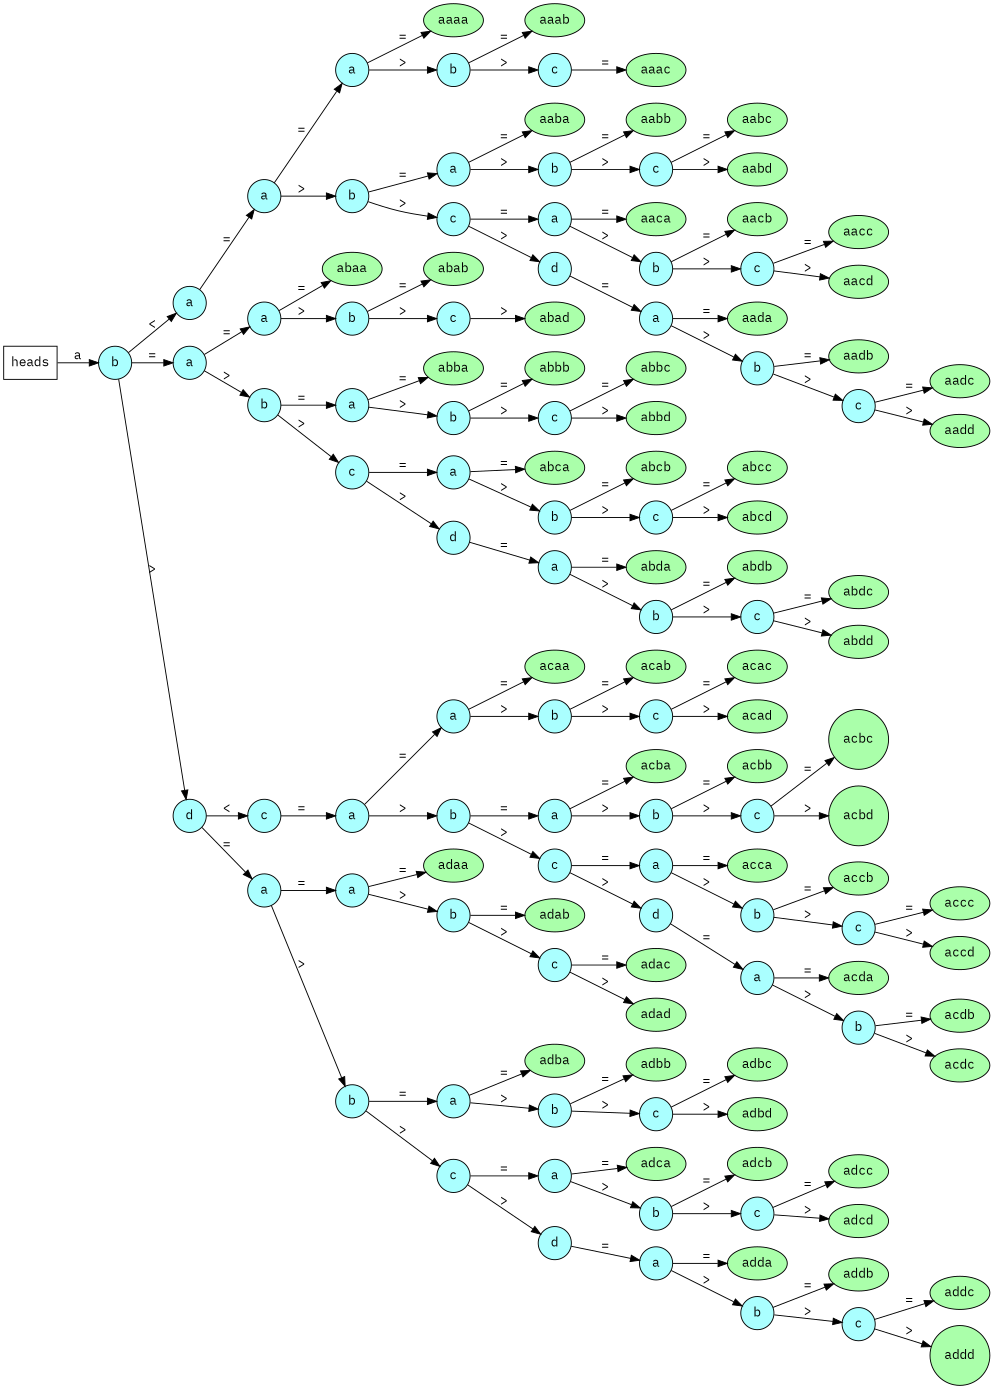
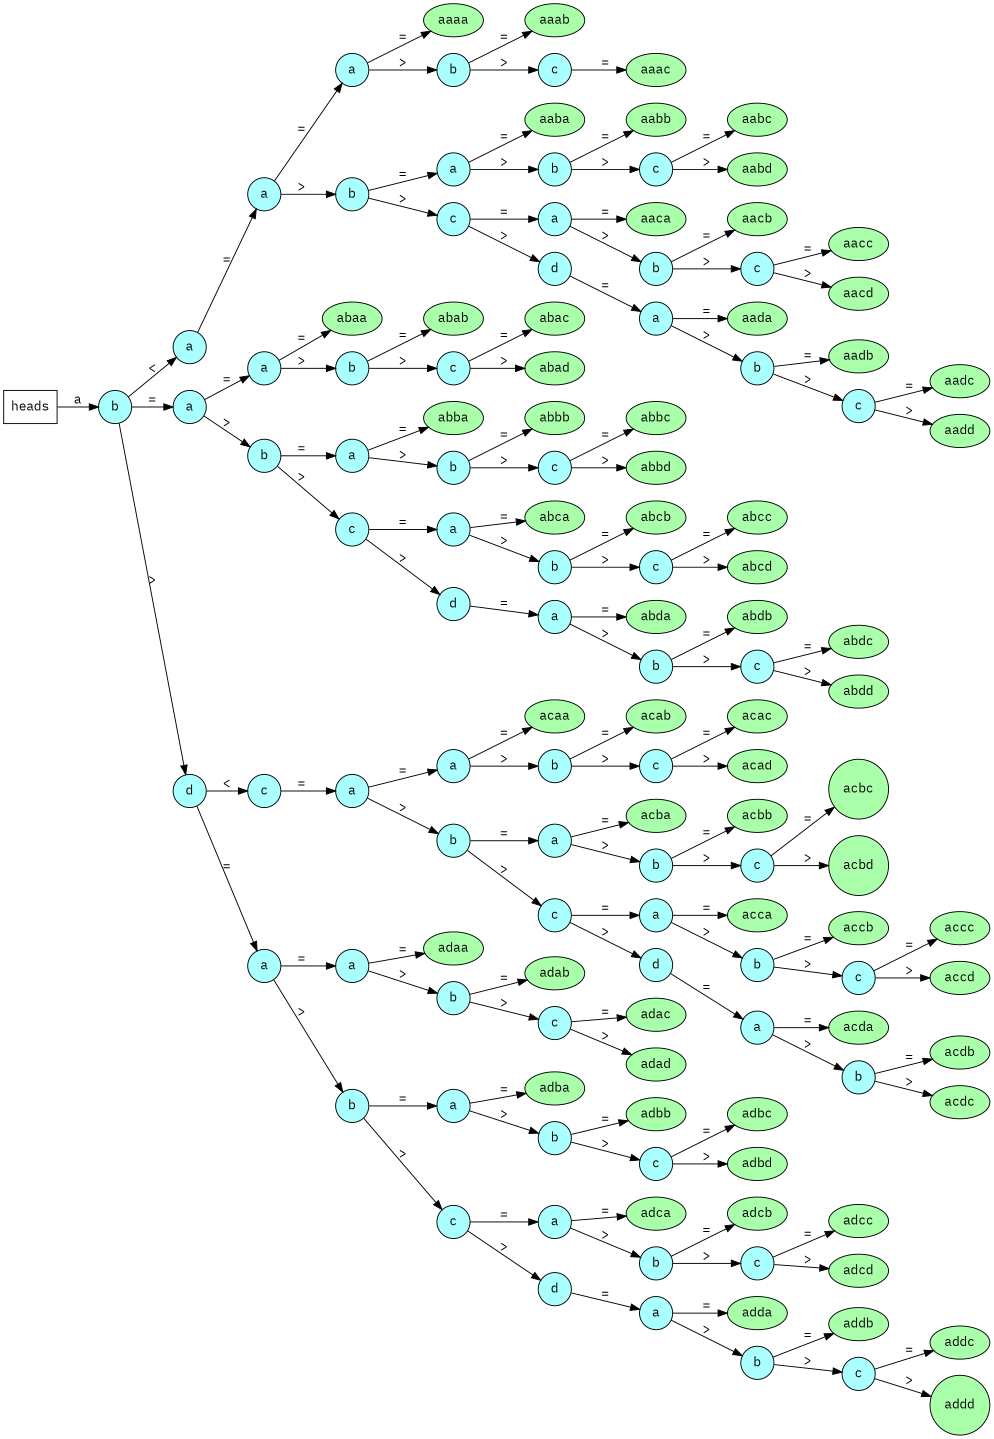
node "abac": added
